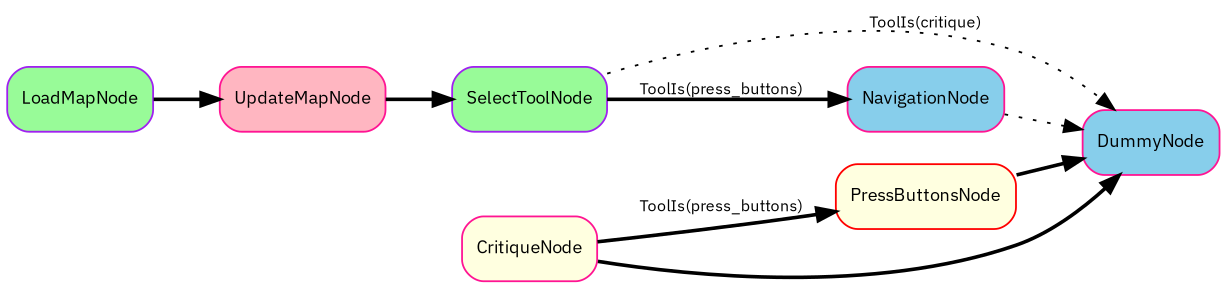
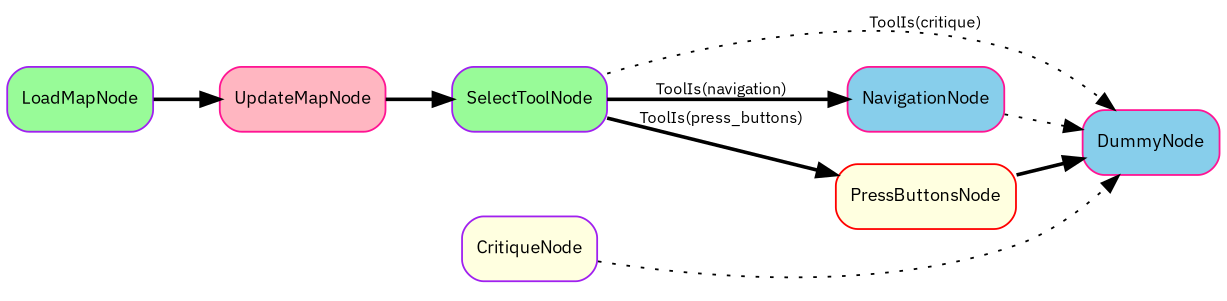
edge "SelectToolNode" -> "NavigationNode": label "ToolIs(press_buttons)" -> "ToolIs(navigation)"
edge "CritiqueNode" -> "PressButtonsNode": now "SelectToolNode" -> "PressButtonsNode"
node "CritiqueNode": color deeppink -> purple
edge "CritiqueNode" -> "DummyNode": style bold -> dotted
